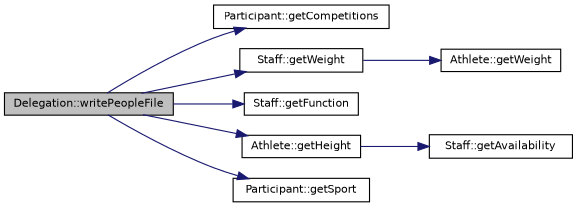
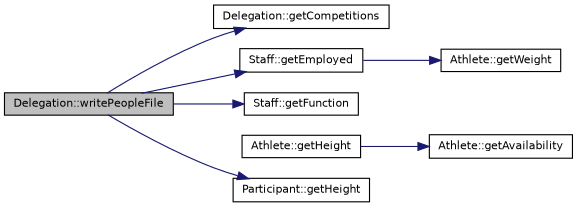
node "Participant::getCompetitions": label "Participant::getCompetitions" -> "Delegation::getCompetitions"
node "Staff::getWeight": label "Staff::getWeight" -> "Staff::getEmployed"
edge "Delegation::writePeopleFile" -> "Athlete::getHeight": removed
node "Staff::getAvailability": label "Staff::getAvailability" -> "Athlete::getAvailability"
node "Participant::getSport": label "Participant::getSport" -> "Participant::getHeight"
